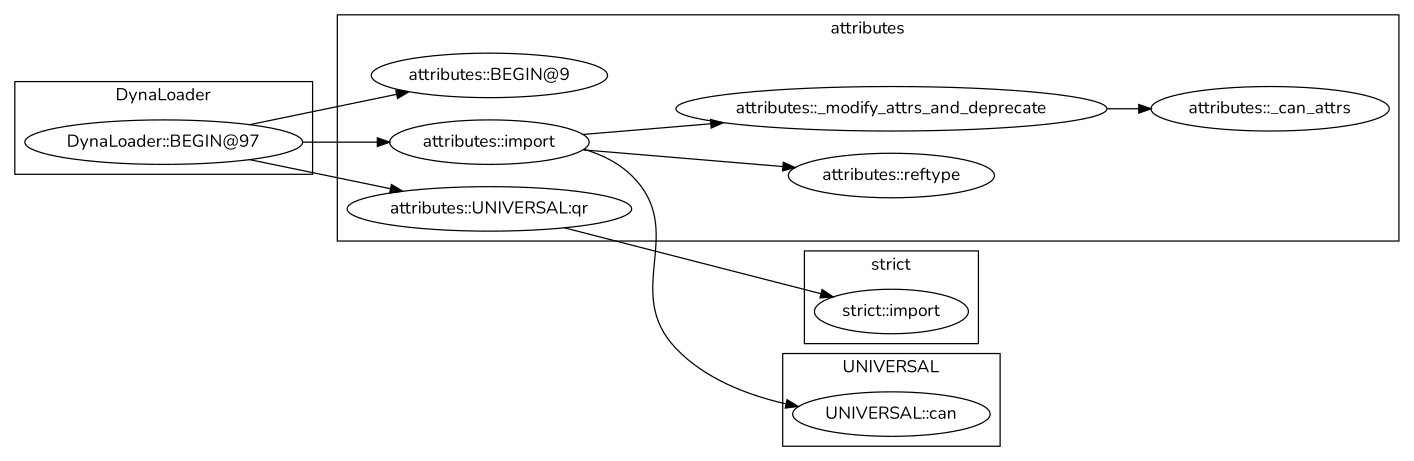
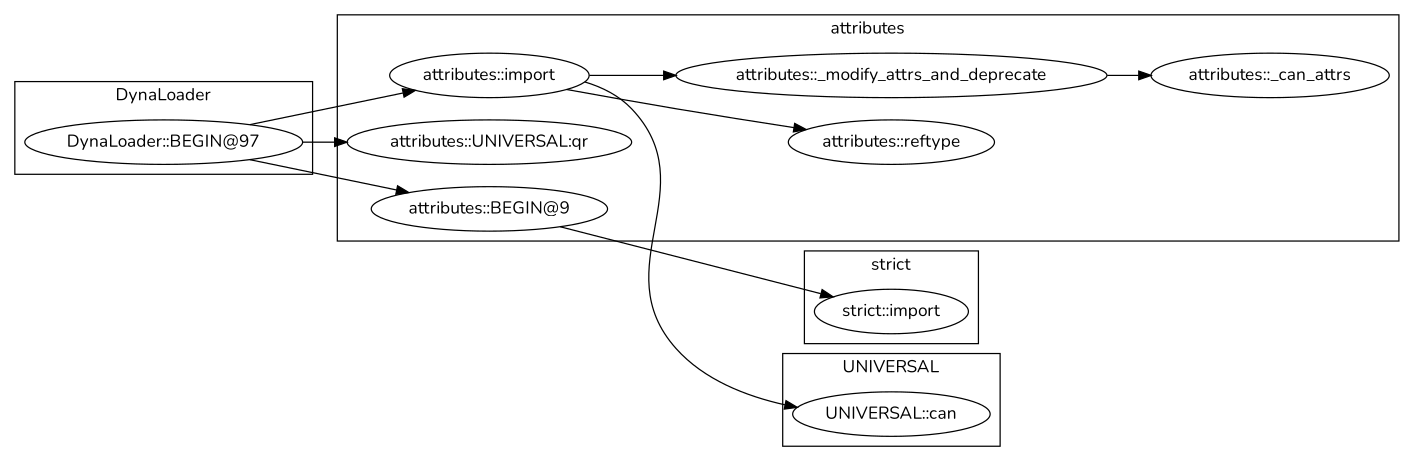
edge "attributes::UNIVERSAL:qr" -> "strict::import": now "attributes::BEGIN@9" -> "strict::import"
